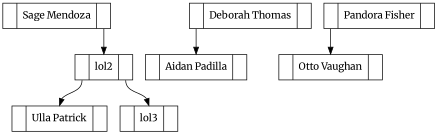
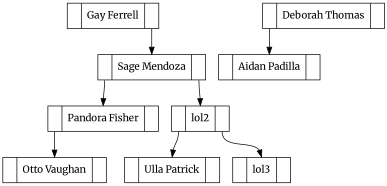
node "Gay Ferrell": added
edge "Sage Mendoza" -> "Pandora Fisher": added
